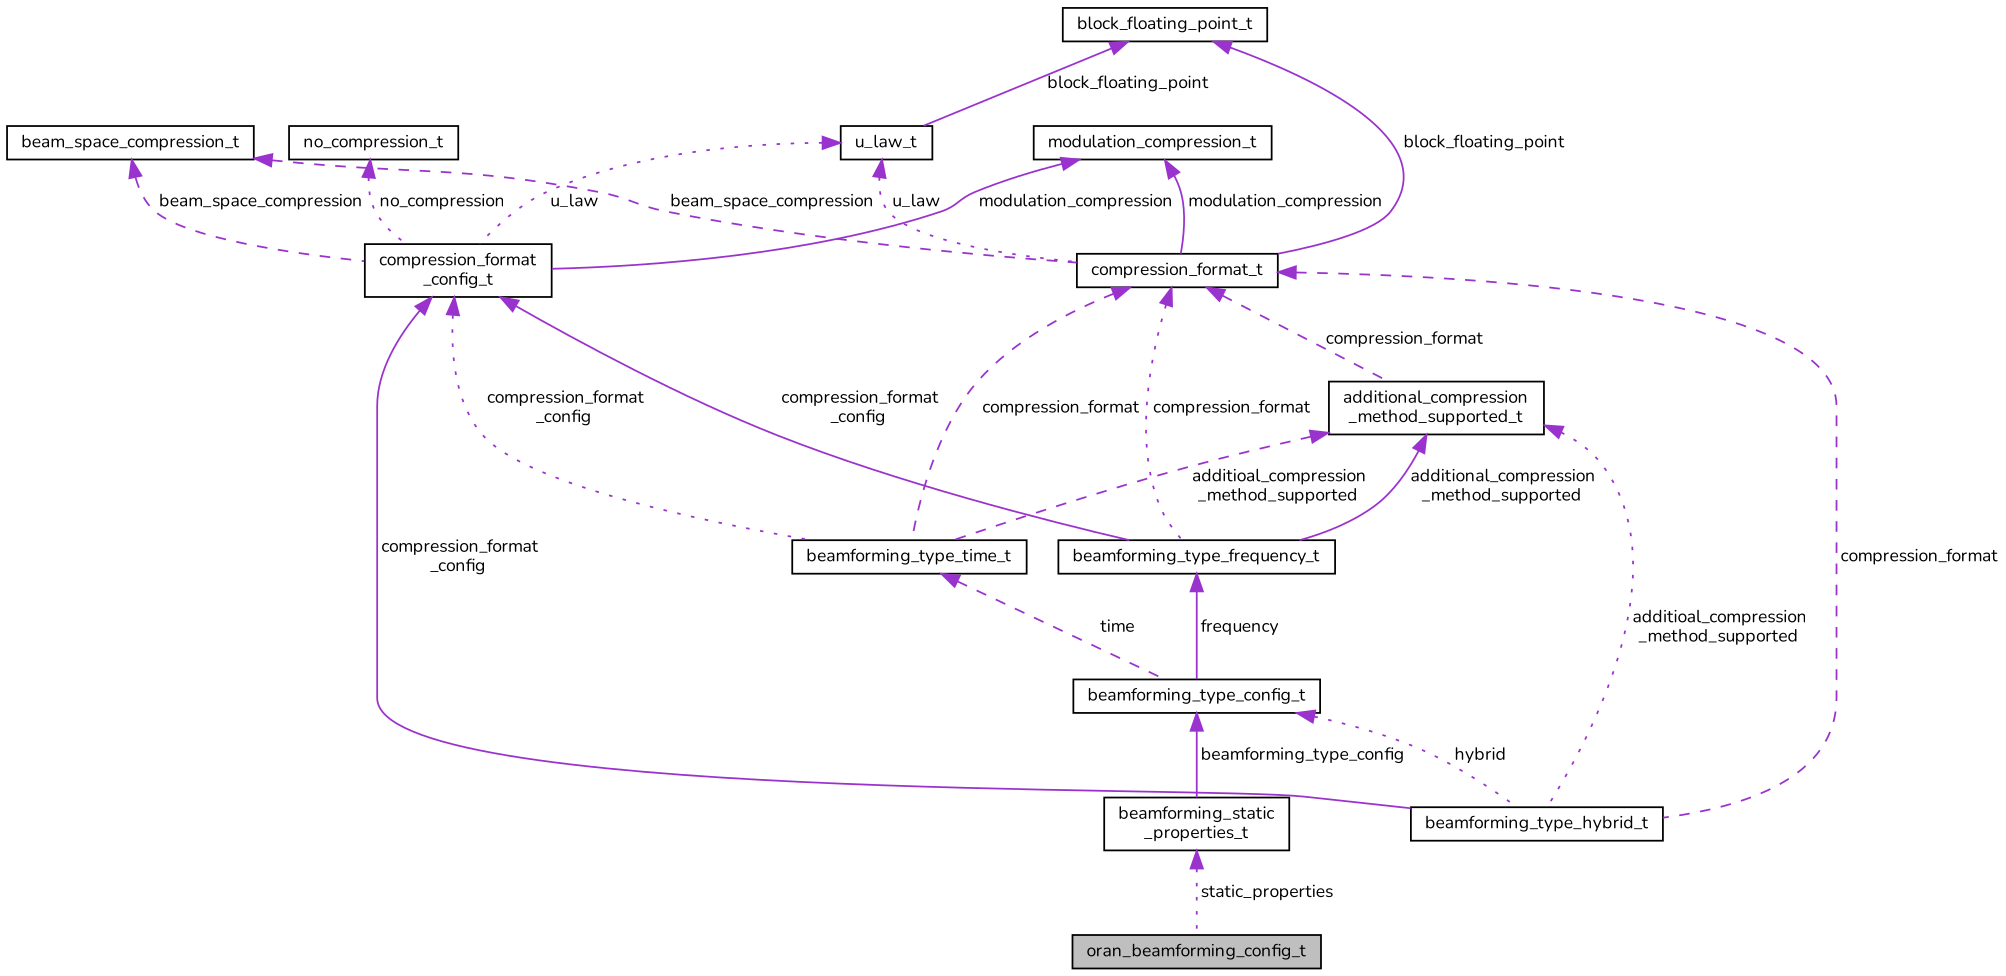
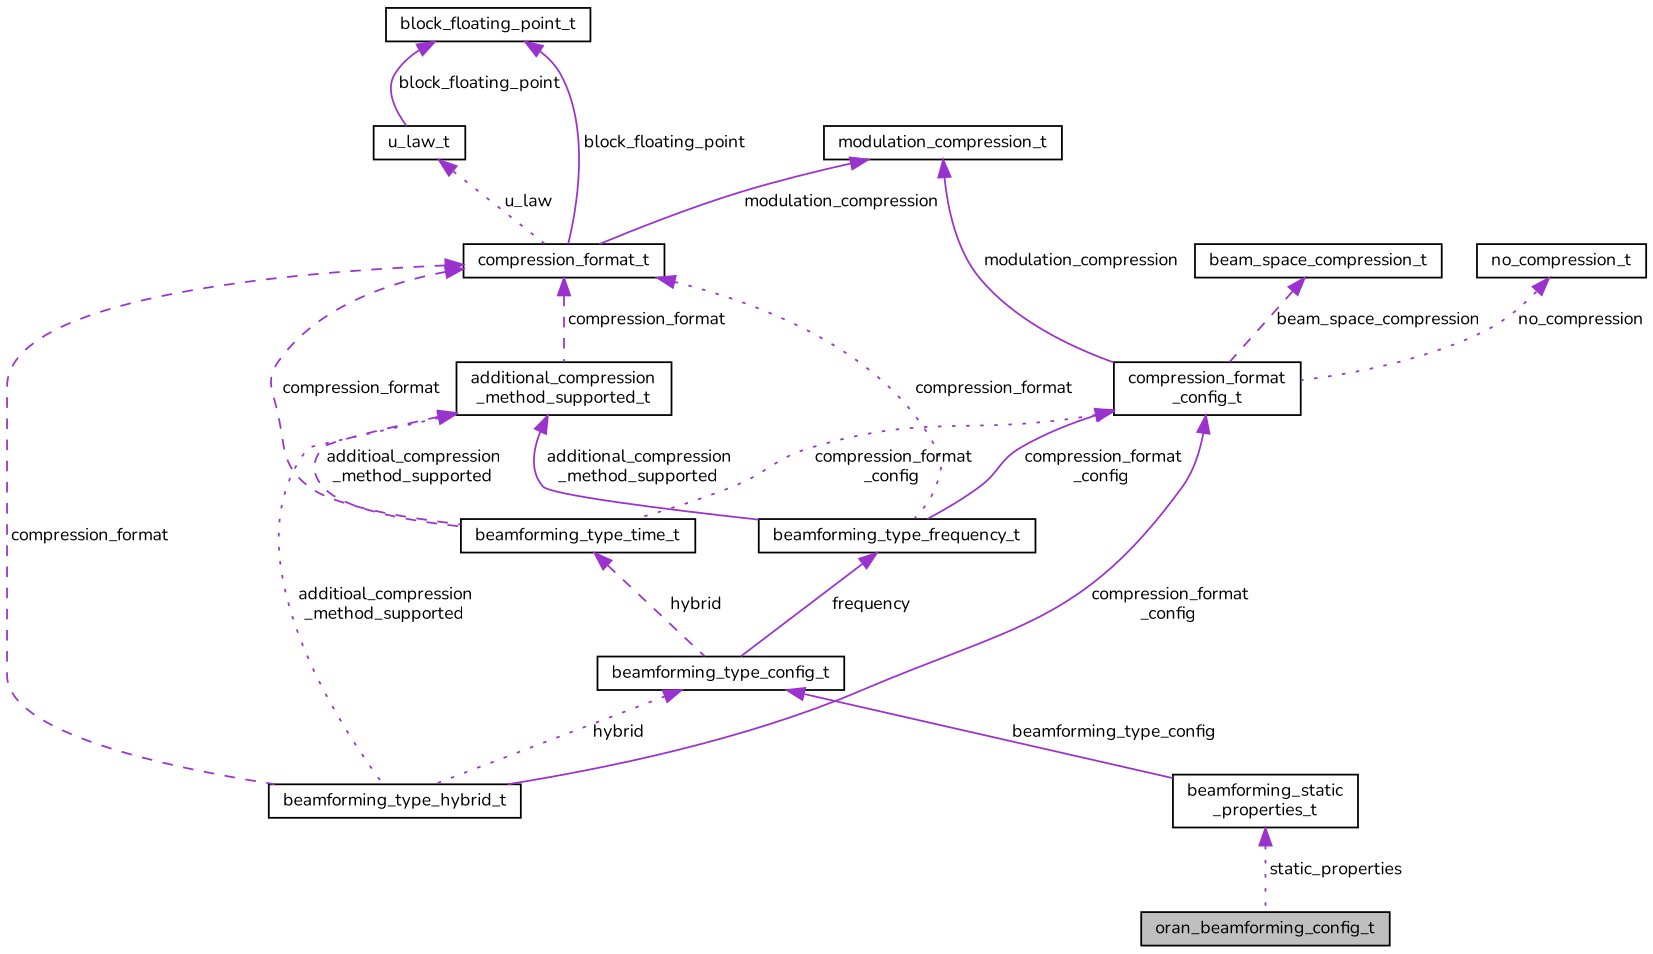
edge "compression_format _config_t" -> "u_law_t": removed, label "u_law"
edge "compression_format_t" -> "beam_space_compression_t": removed, label "beam_space_compression"
edge "beamforming_type_config_t" -> "beamforming_type_time_t": label " time" -> " hybrid"
